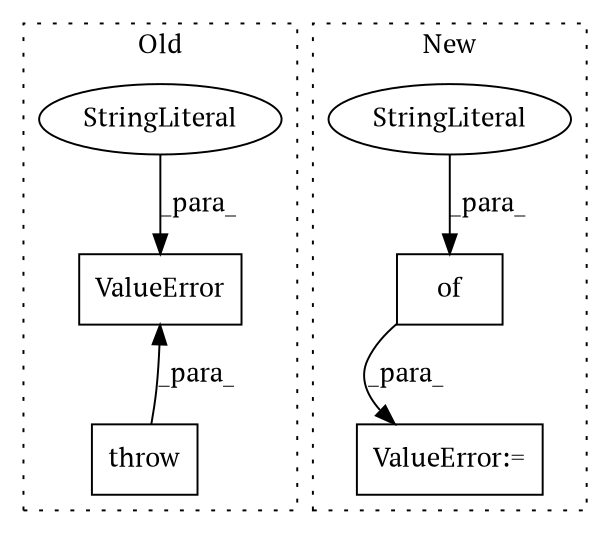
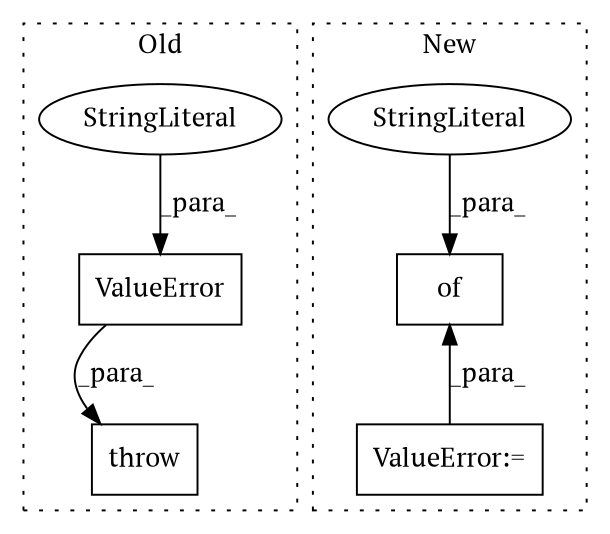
edge "of" -> "ValueError:=": reversed
edge "throw" -> "ValueError": reversed
